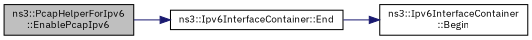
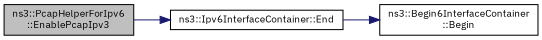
node "ns3::PcapHelperForIpv6 ::EnablePcapIpv6": label "ns3::PcapHelperForIpv6 ::EnablePcapIpv6" -> "ns3::PcapHelperForIpv6 ::EnablePcapIpv3"
node "ns3::Ipv6InterfaceContainer ::Begin": label "ns3::Ipv6InterfaceContainer ::Begin" -> "ns3::Begin6InterfaceContainer ::Begin"
